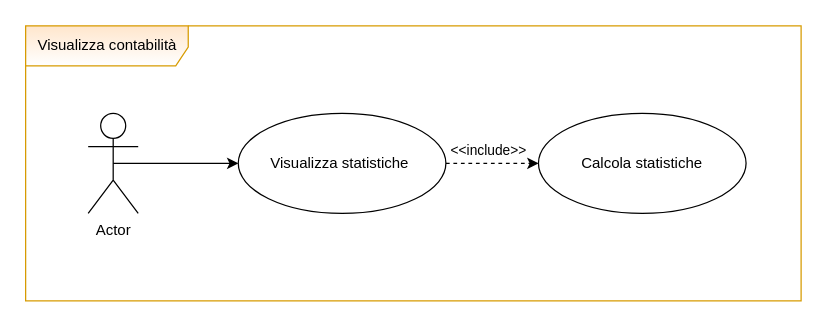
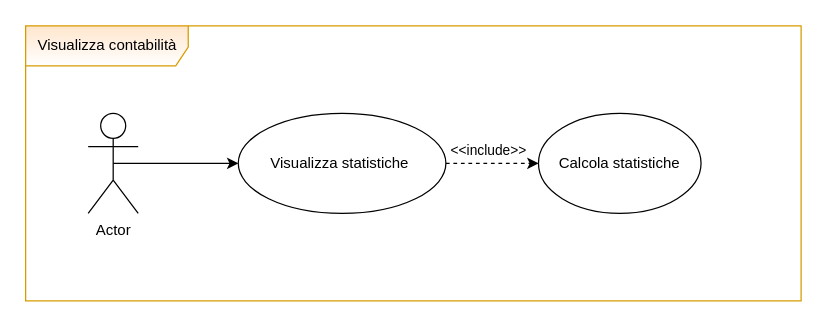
node "Calcola statistiche": size 208x100 -> 163x100
